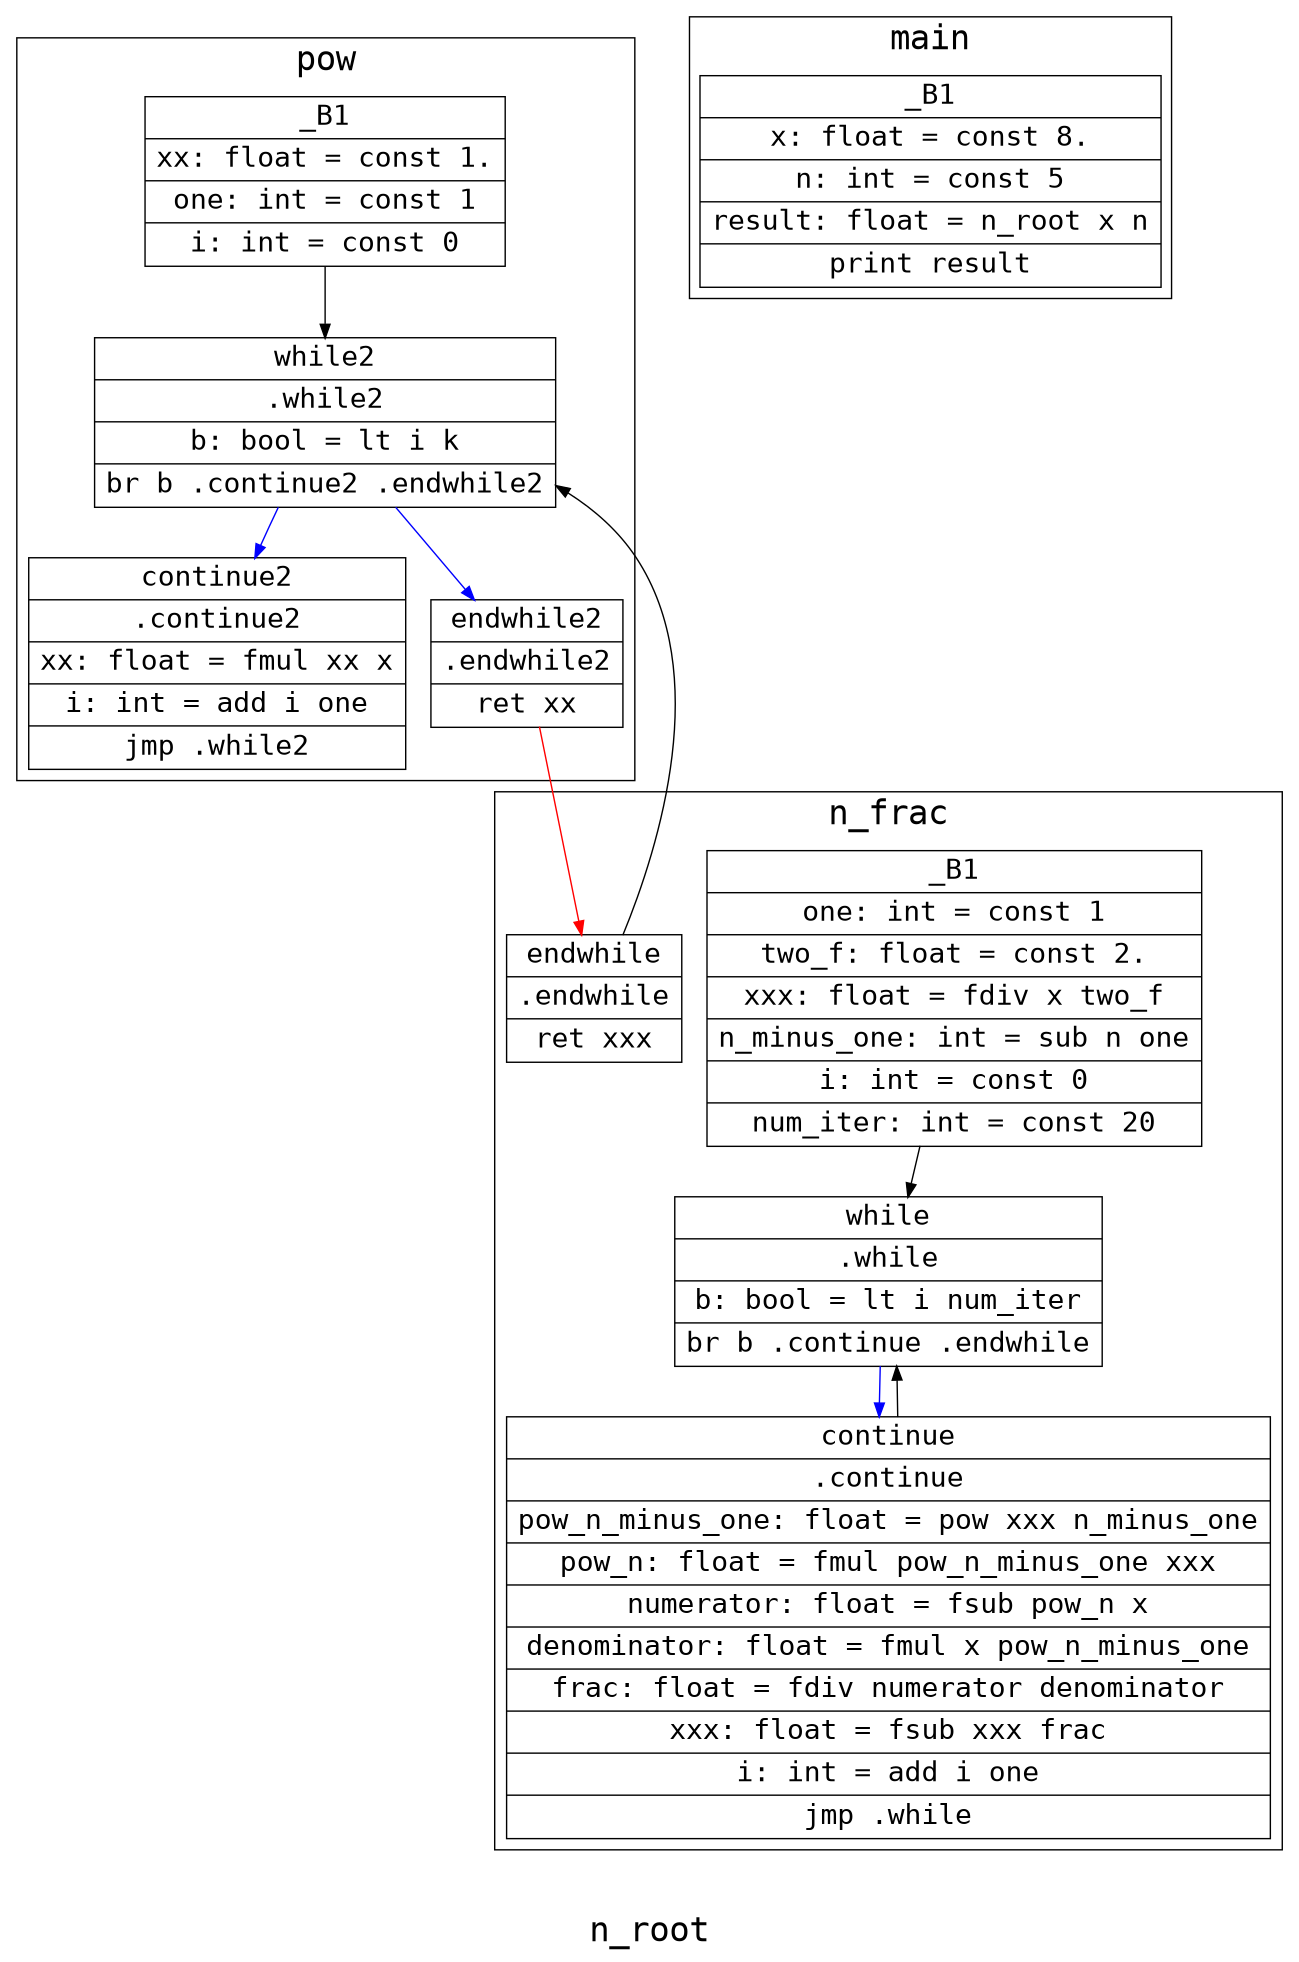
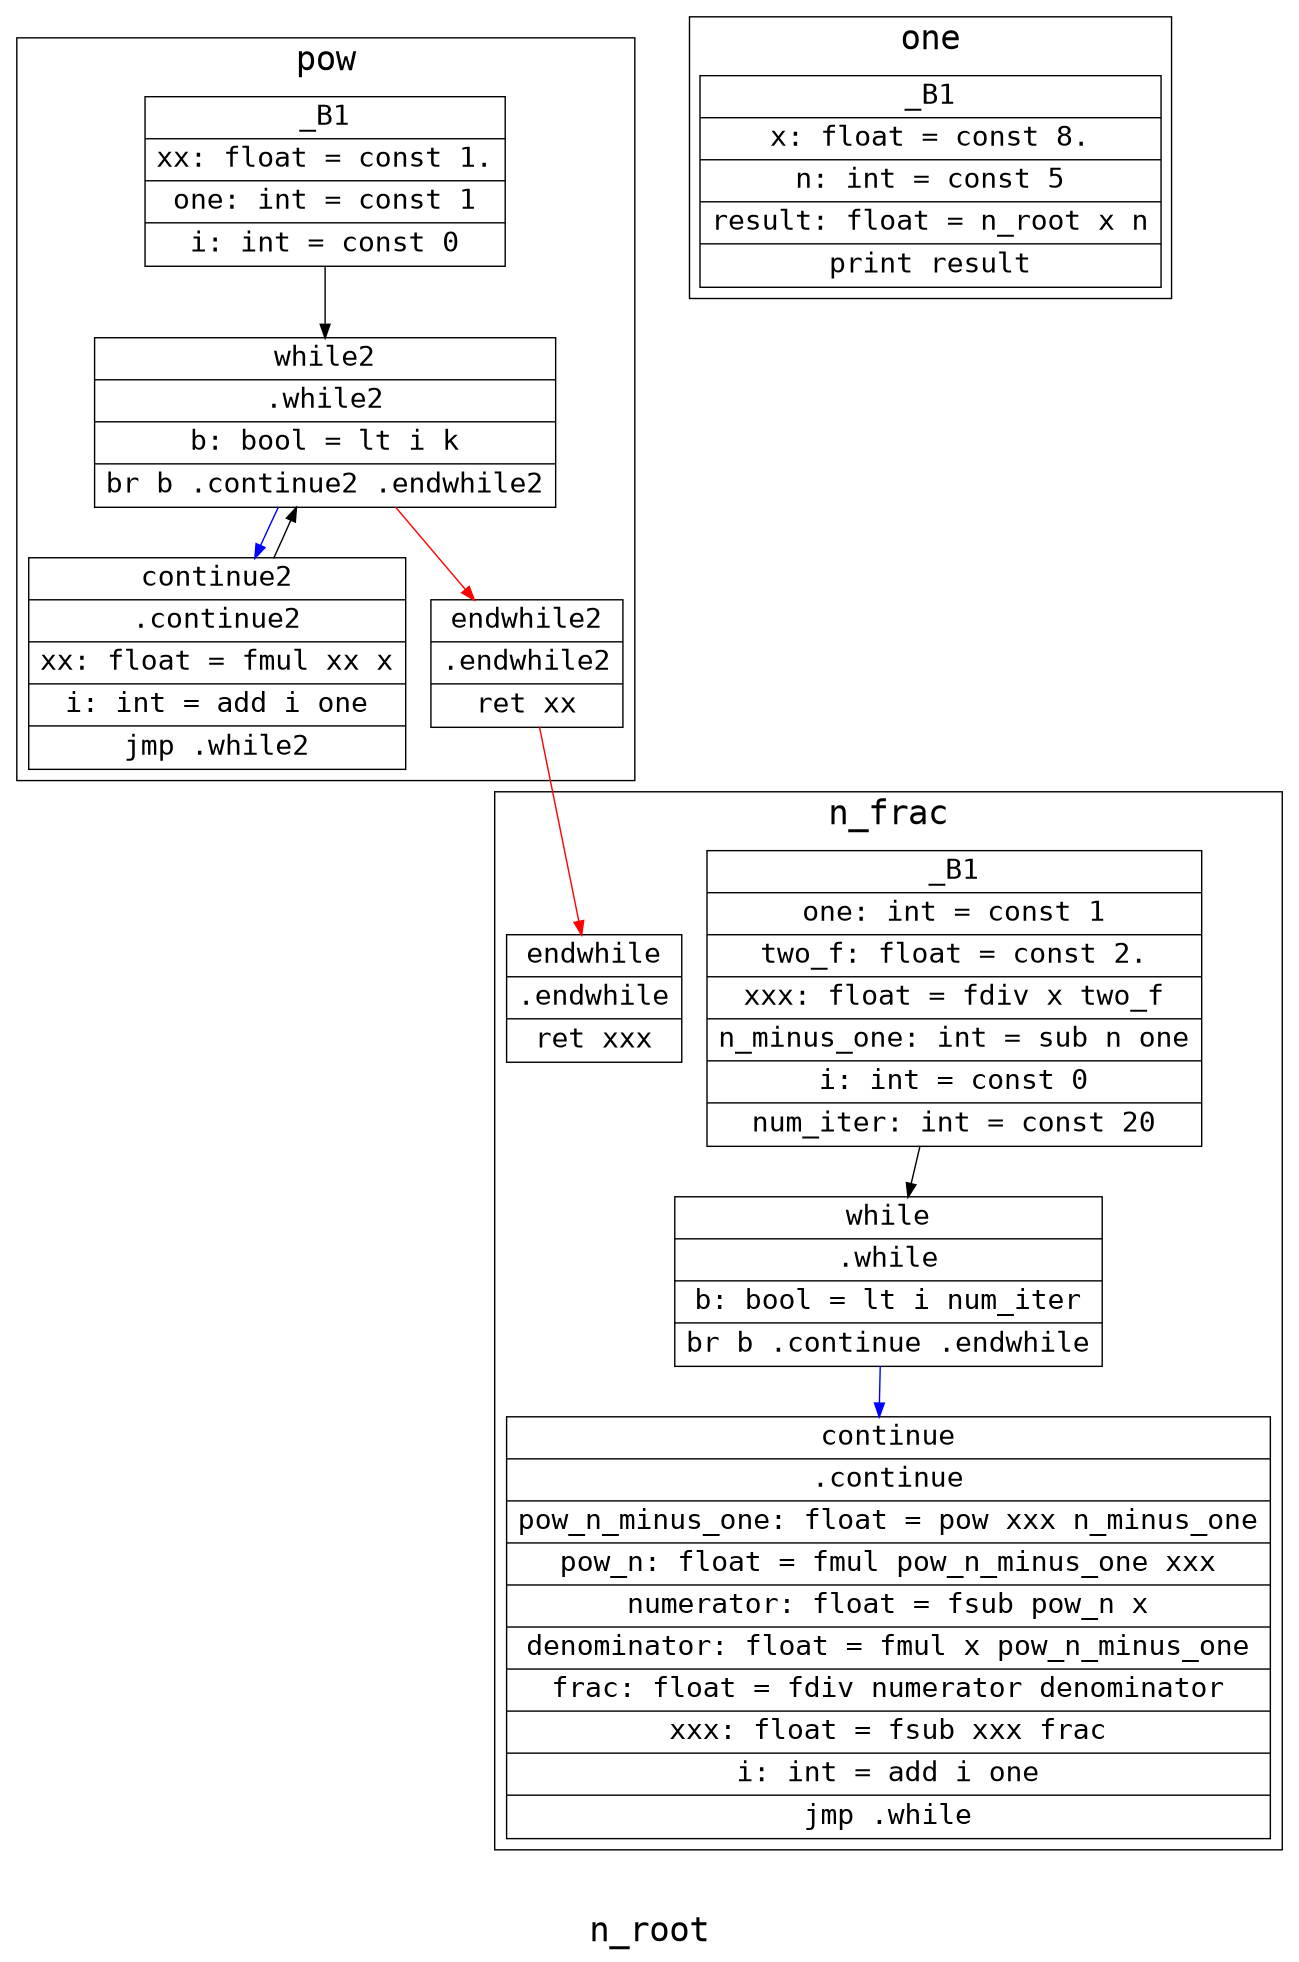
cluster "main": label "main" -> "one"
edge "while2" -> "endwhile2": color blue -> red
edge "endwhile" -> "while2": now "continue2" -> "while2"
edge "continue" -> "while": removed
